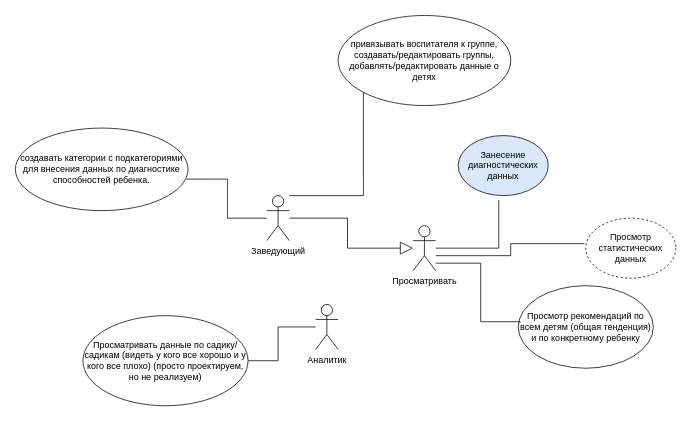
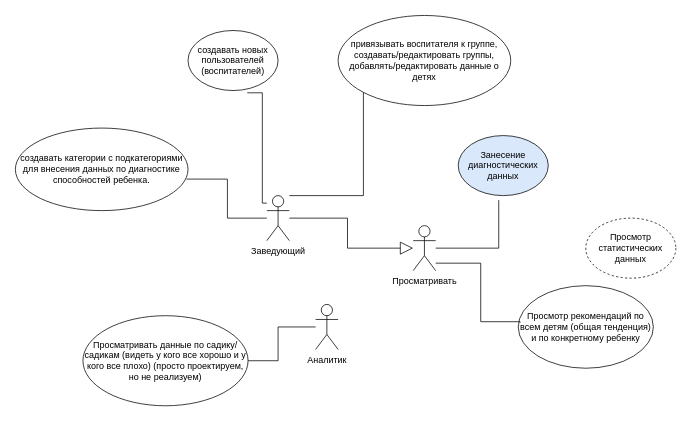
node "создавать новых пользователей (воспитателей)": added
edge "создавать новых пользователей (воспитателей)" -- "Заведующий": added
edge "Просматривать" -- "Просмотр статистических данных": removed
